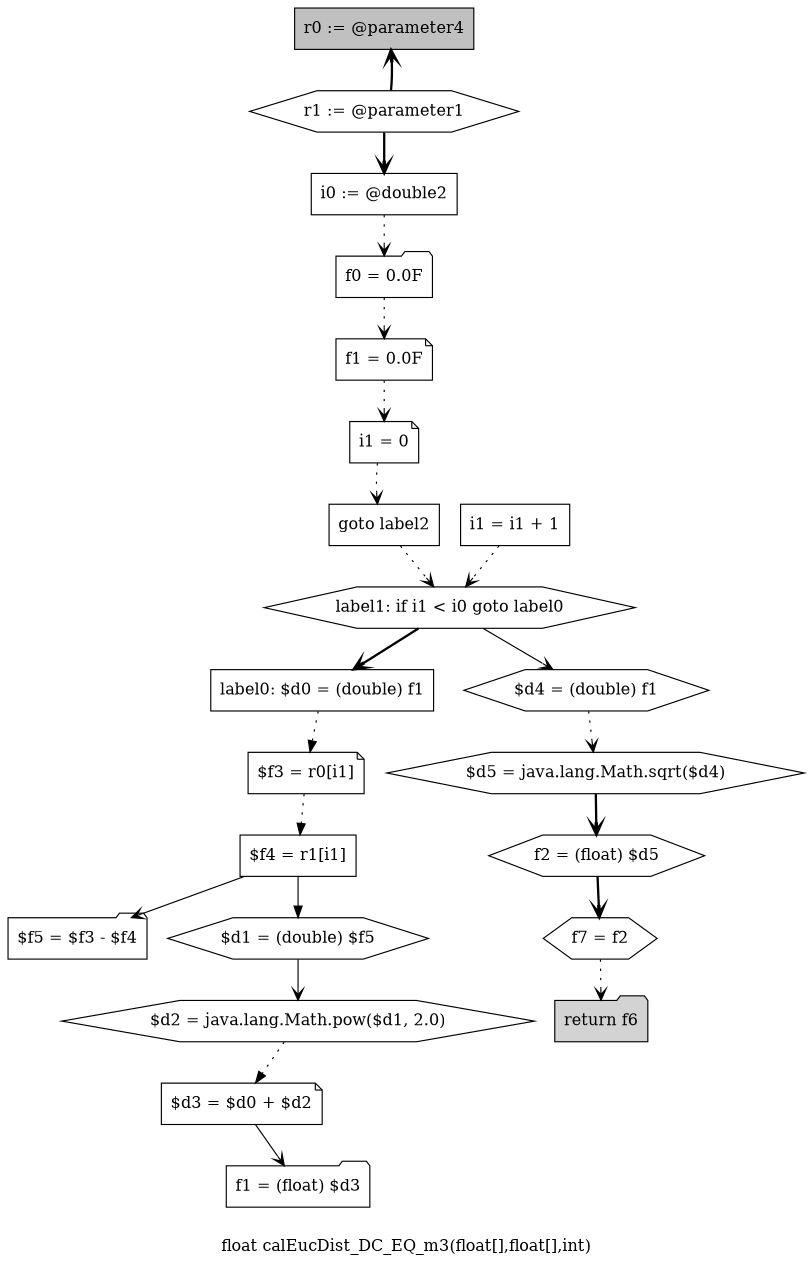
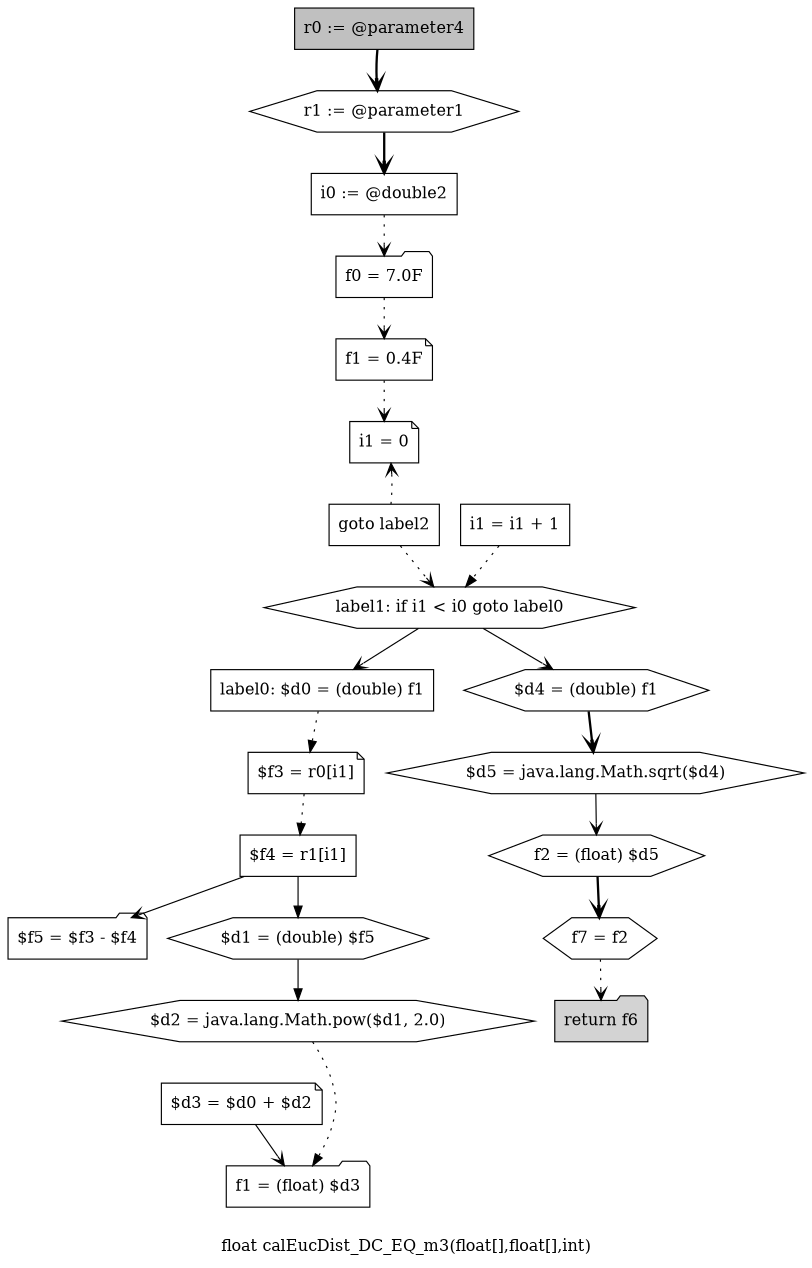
edge "r1 := @parameter1" -> "r0 := @parameter4": reversed
node "f0 = 0.0F": label "f0 = 0.0F" -> "f0 = 7.0F"
node "f1 = 0.0F": label "f1 = 0.0F" -> "f1 = 0.4F"
edge "i1 = 0" -> "goto label2": reversed
edge "i1 = i1 + 1" -> "label1: if i1 < i0 goto label0": arrowhead vee -> normal
edge "label1: if i1 < i0 goto label0" -> "label0: $d0 = (double) f1": style bold -> solid
edge "$d4 = (double) f1" -> "$d5 = java.lang.Math.sqrt($d4)": style dotted -> bold
edge "$d5 = java.lang.Math.sqrt($d4)" -> "f2 = (float) $d5": style bold -> solid
edge "$d1 = (double) $f5" -> "$d2 = java.lang.Math.pow($d1, 2.0)": arrowhead vee -> normal
edge "$d2 = java.lang.Math.pow($d1, 2.0)" -> "$d3 = $d0 + $d2": now "$d2 = java.lang.Math.pow($d1, 2.0)" -> "f1 = (float) $d3"
